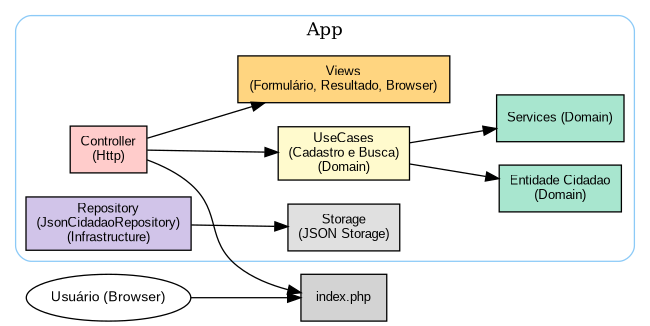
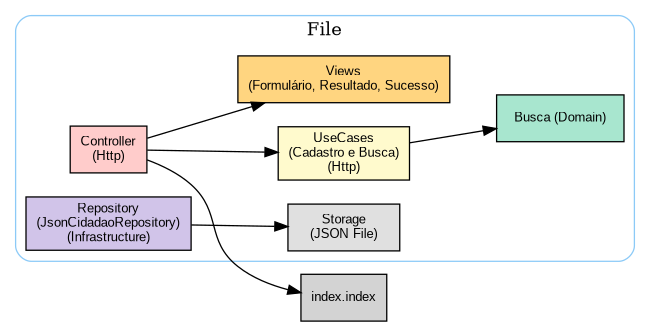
cluster "App": label "App" -> "File"
node "Views (Formulário, Resultado, Browser)": label "Views (Formulário, Resultado, Browser)" -> "Views (Formulário, Resultado, Sucesso)"
node "Services (Domain)": label "Services (Domain)" -> "Busca (Domain)"
node "UseCases (Cadastro e Busca) (Domain)": label "UseCases (Cadastro e Busca) (Domain)" -> "UseCases (Cadastro e Busca) (Http)"
node "Entidade Cidadao (Domain)": removed
node "Storage (JSON Storage)": label "Storage (JSON Storage)" -> "Storage (JSON File)"
node "Usuário (Browser)": removed
node "index.php": label "index.php" -> "index.index"
